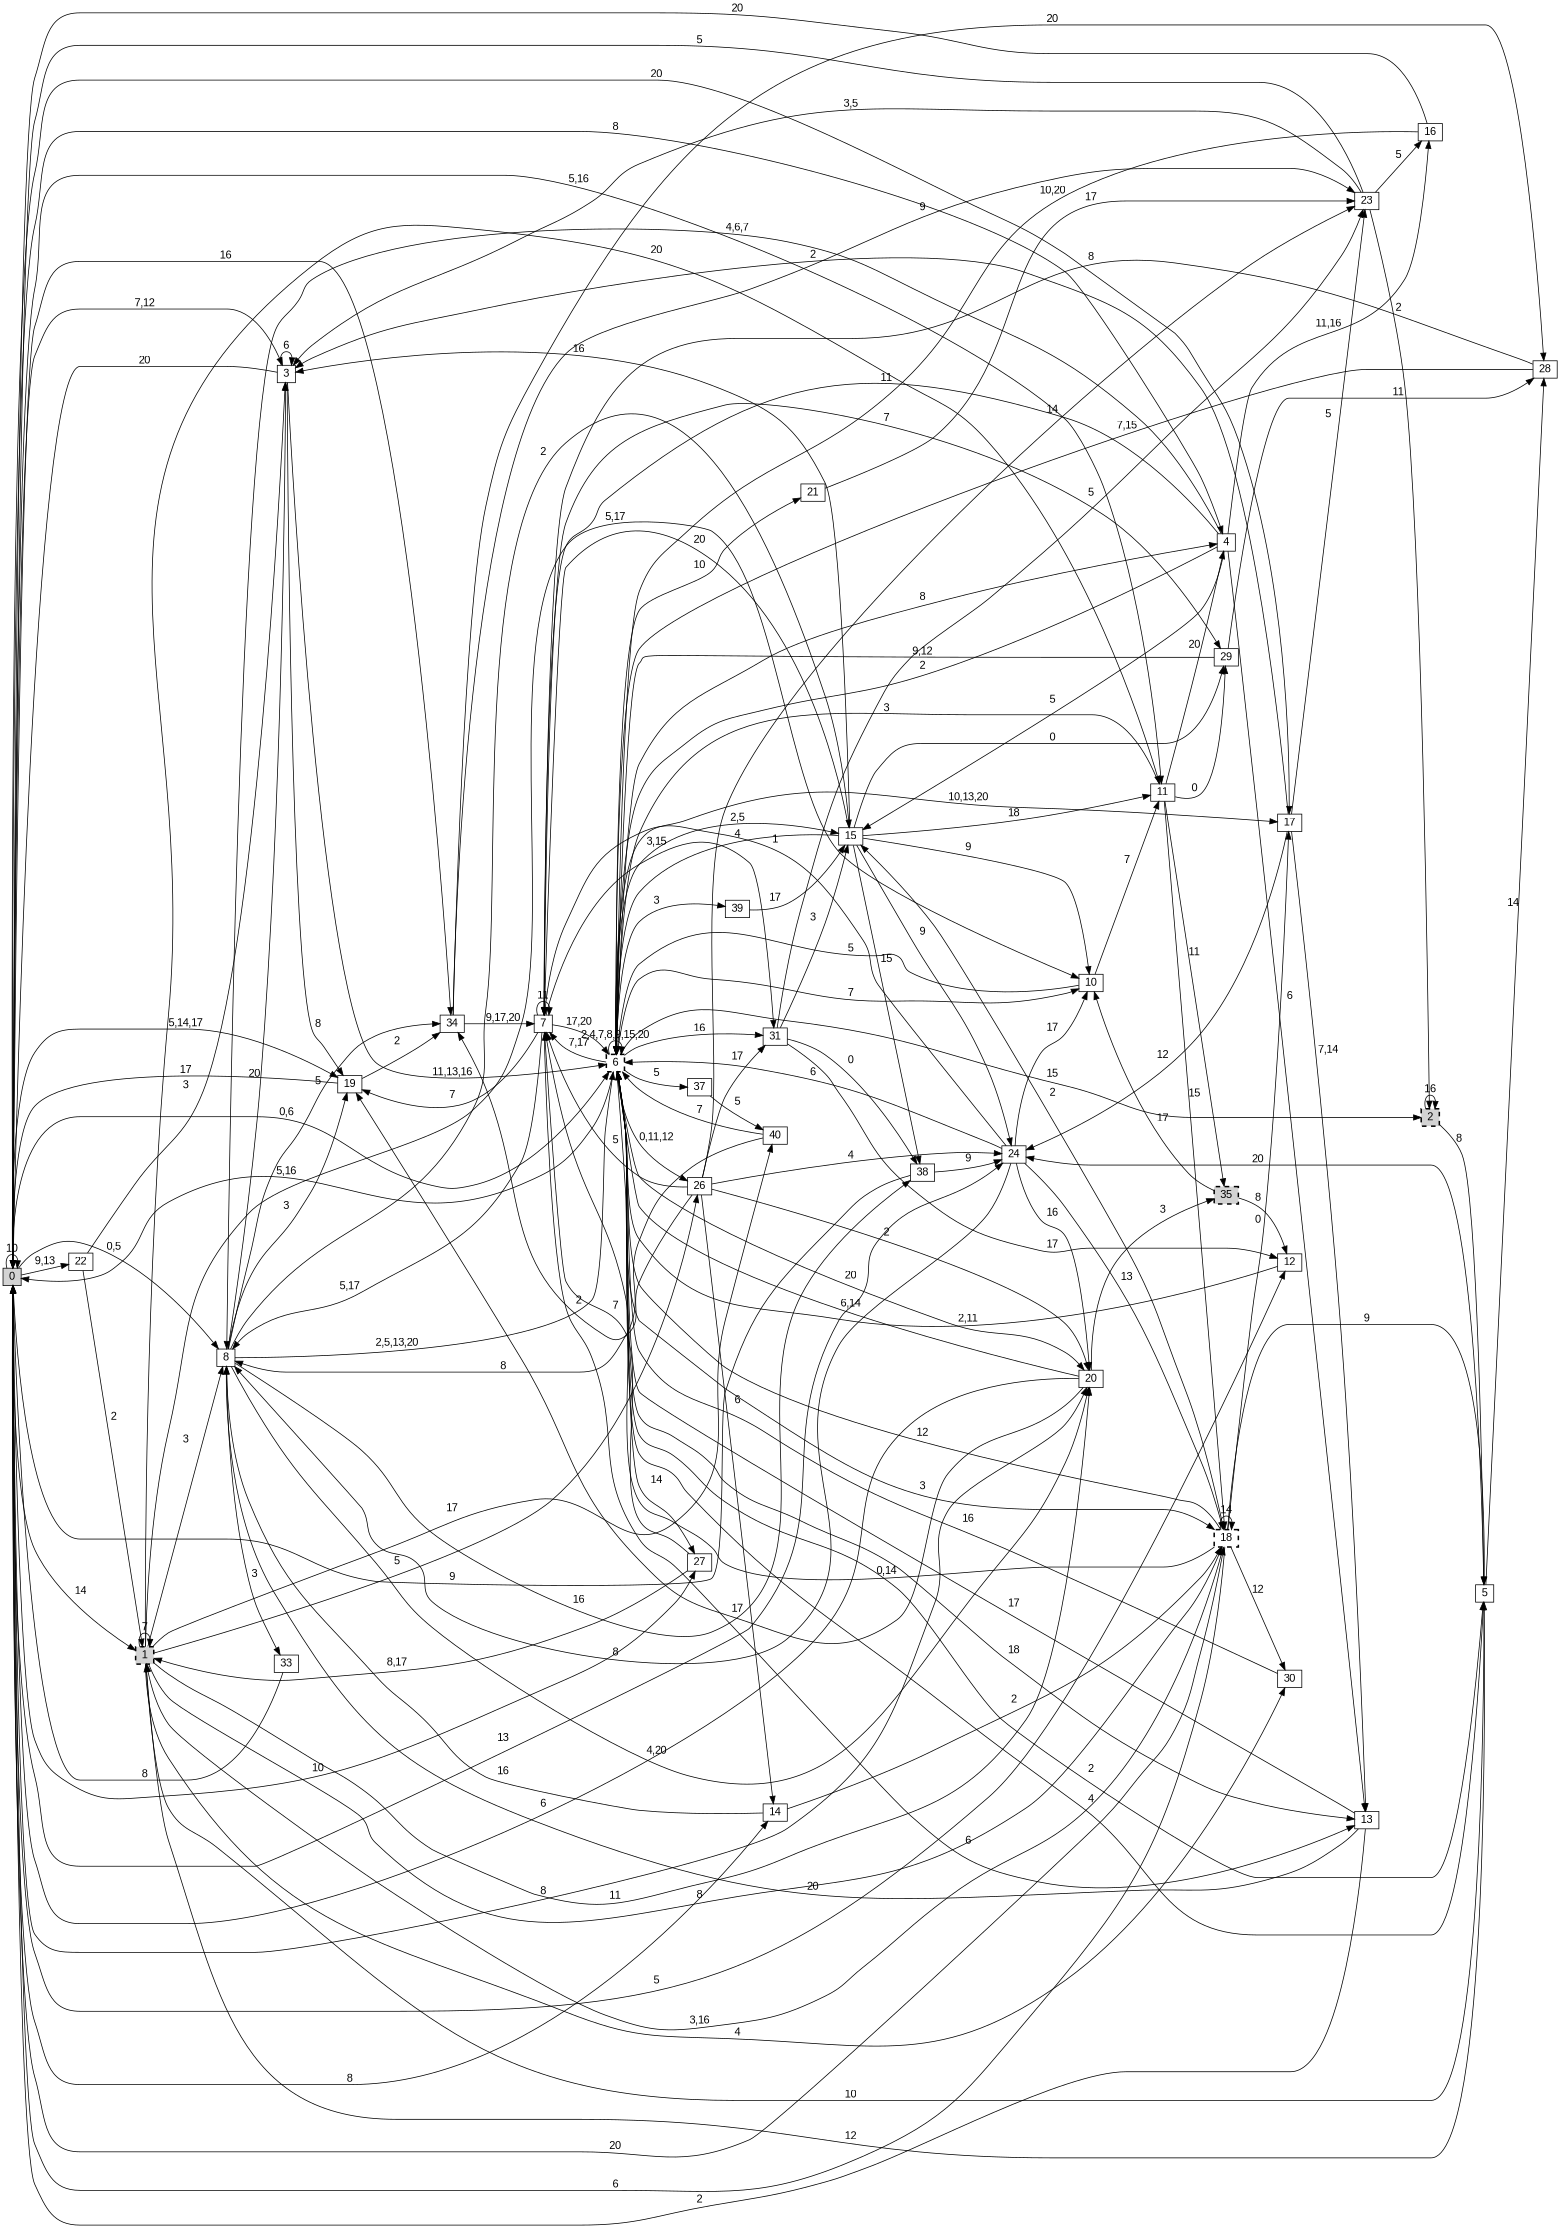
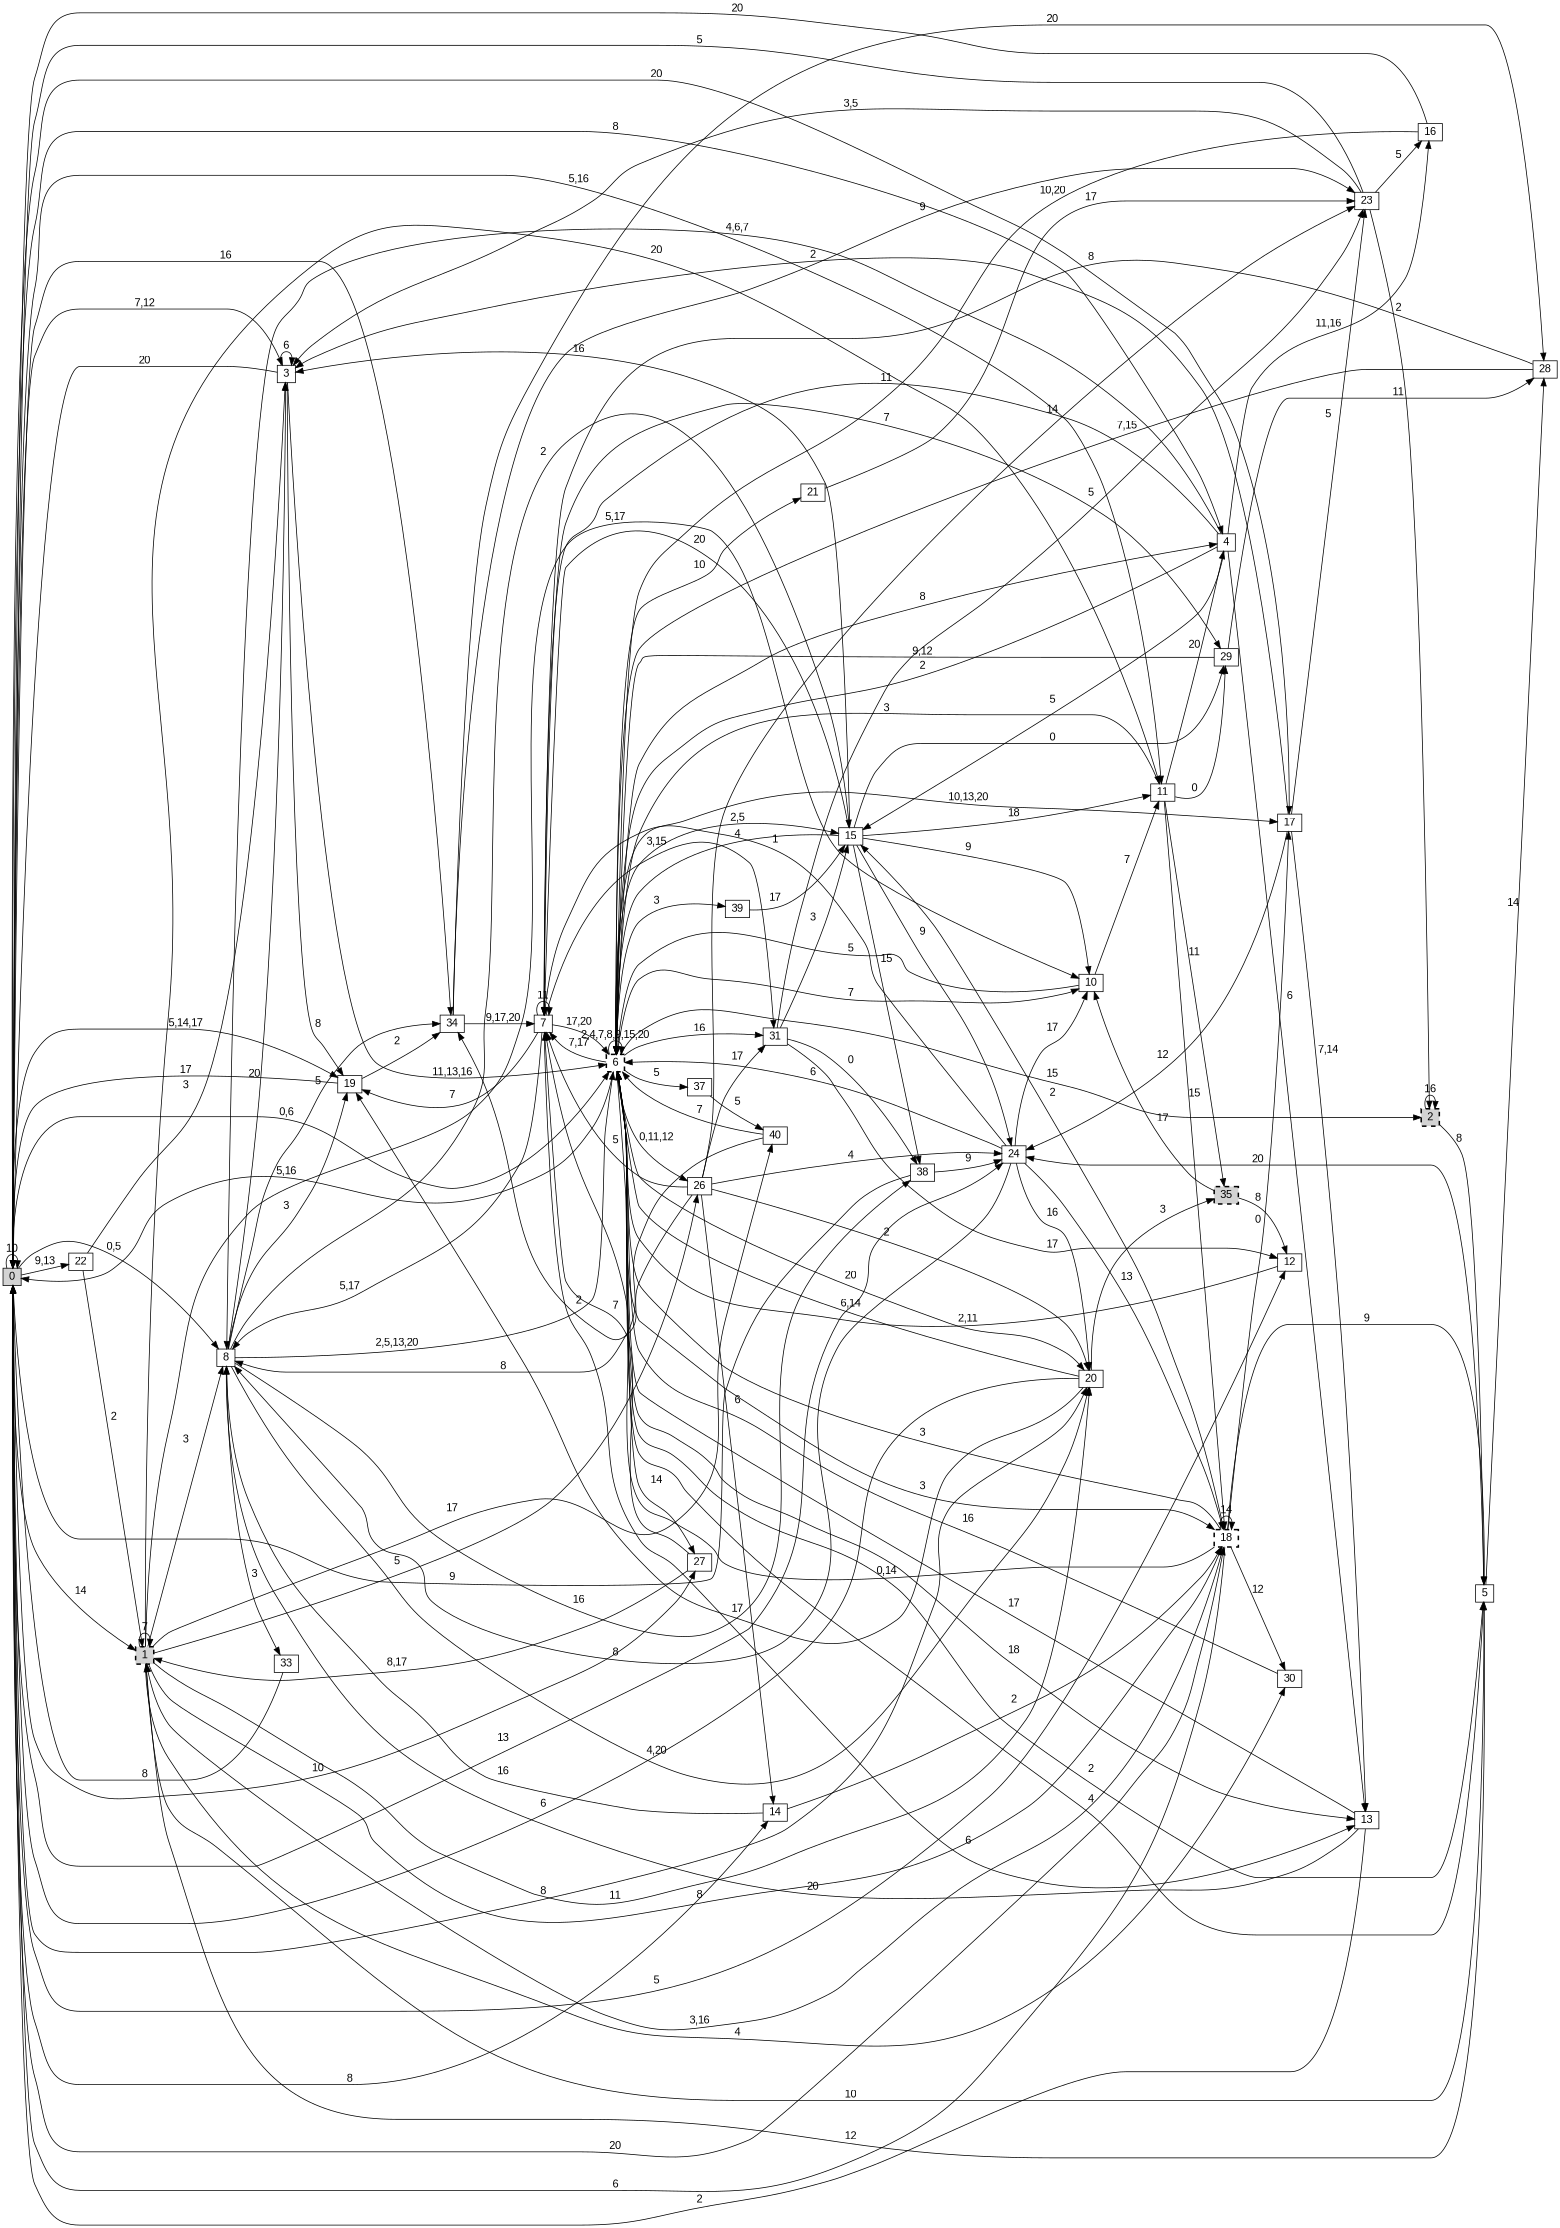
edge "18" -> "6": label "12" -> "3"
